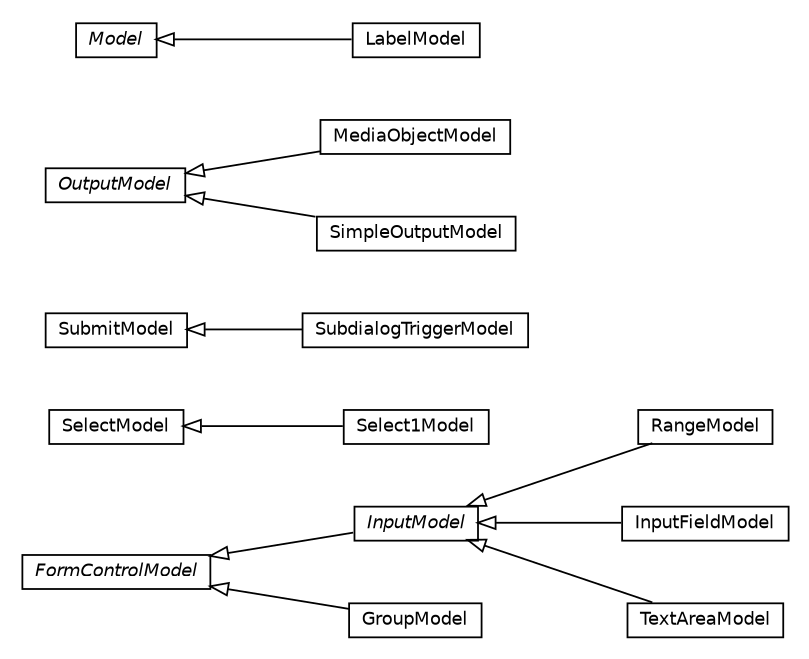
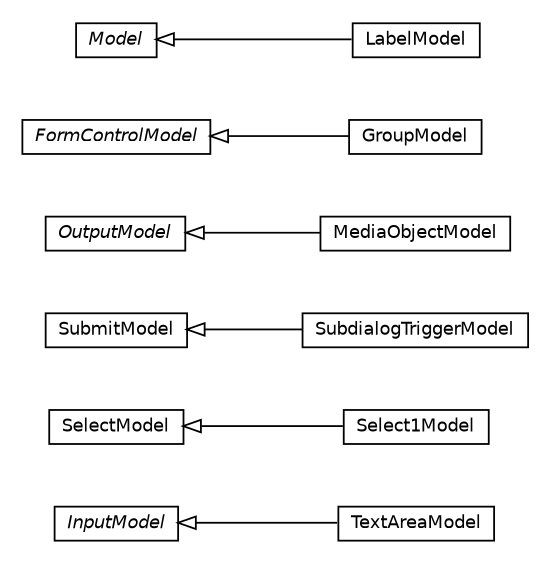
node "SimpleOutputModel": removed
node "RangeModel": removed
node "InputFieldModel": removed
edge "InputModel" -> "FormControlModel": removed
